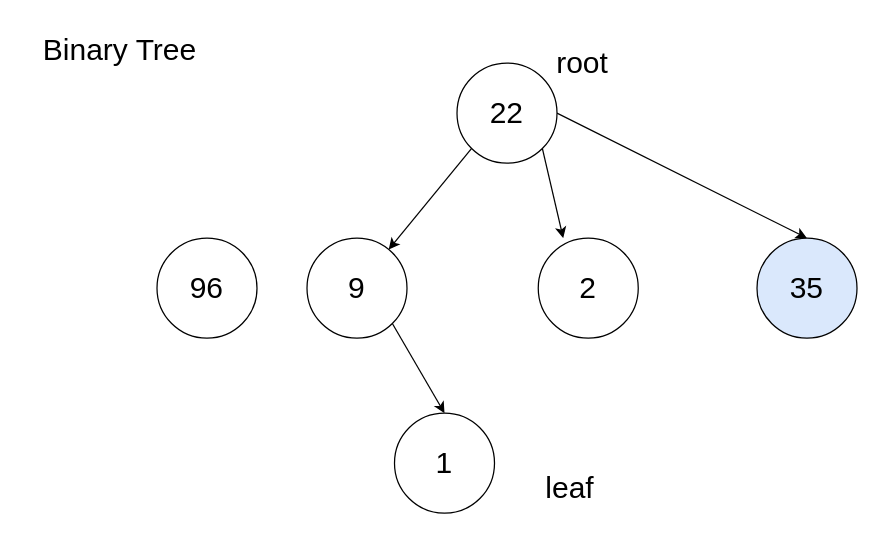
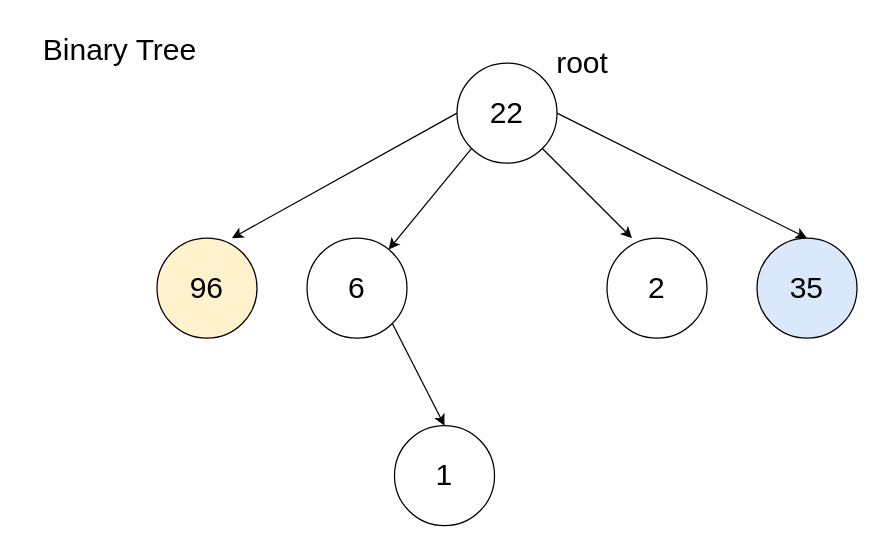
edge "22" -> "96": added
node "96": fillcolor #ffffff -> #fff2cc
node "9": label "9" -> "6"
node "2": moved (588, 288) -> (657, 288)
node "1": moved (444, 463) -> (444, 476)
node "leaf": removed
